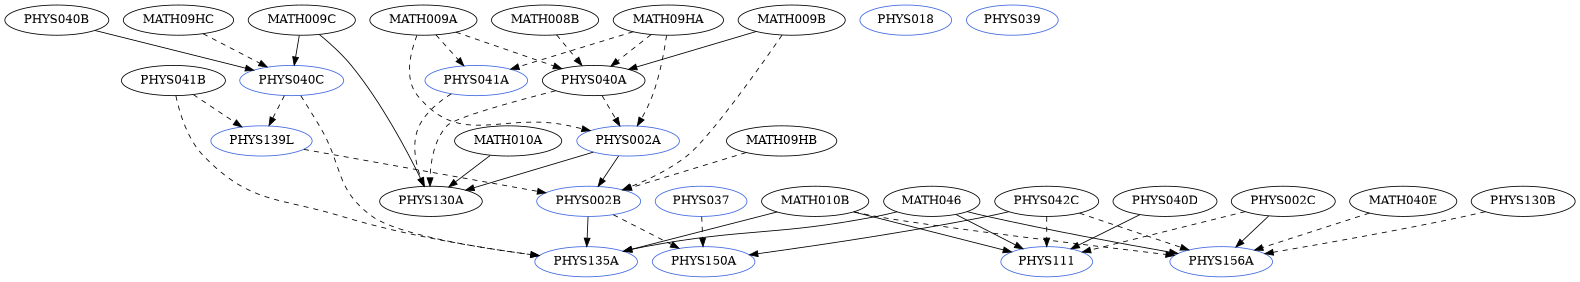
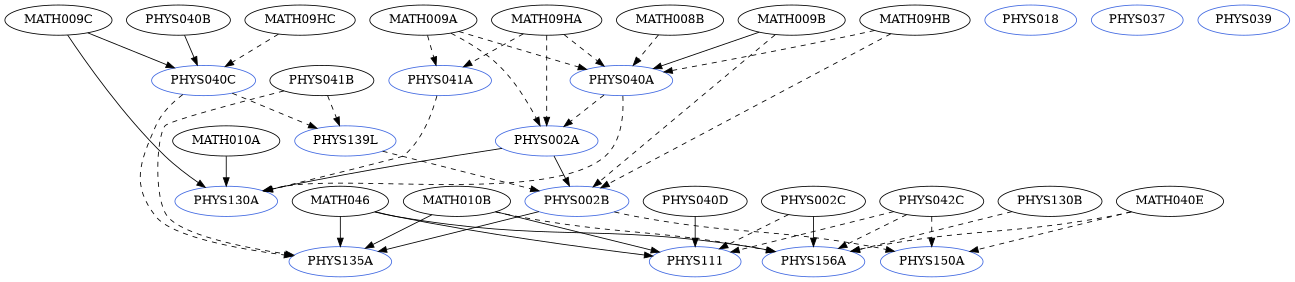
edge "MATH09HB" -> "PHYS040A": added
node "PHYS040A": color black -> royalblue
node "PHYS130A": color black -> royalblue
edge "PHYS037" -> "PHYS150A": now "MATH040E" -> "PHYS150A"
edge "PHYS042C" -> "PHYS150A": style solid -> dashed
